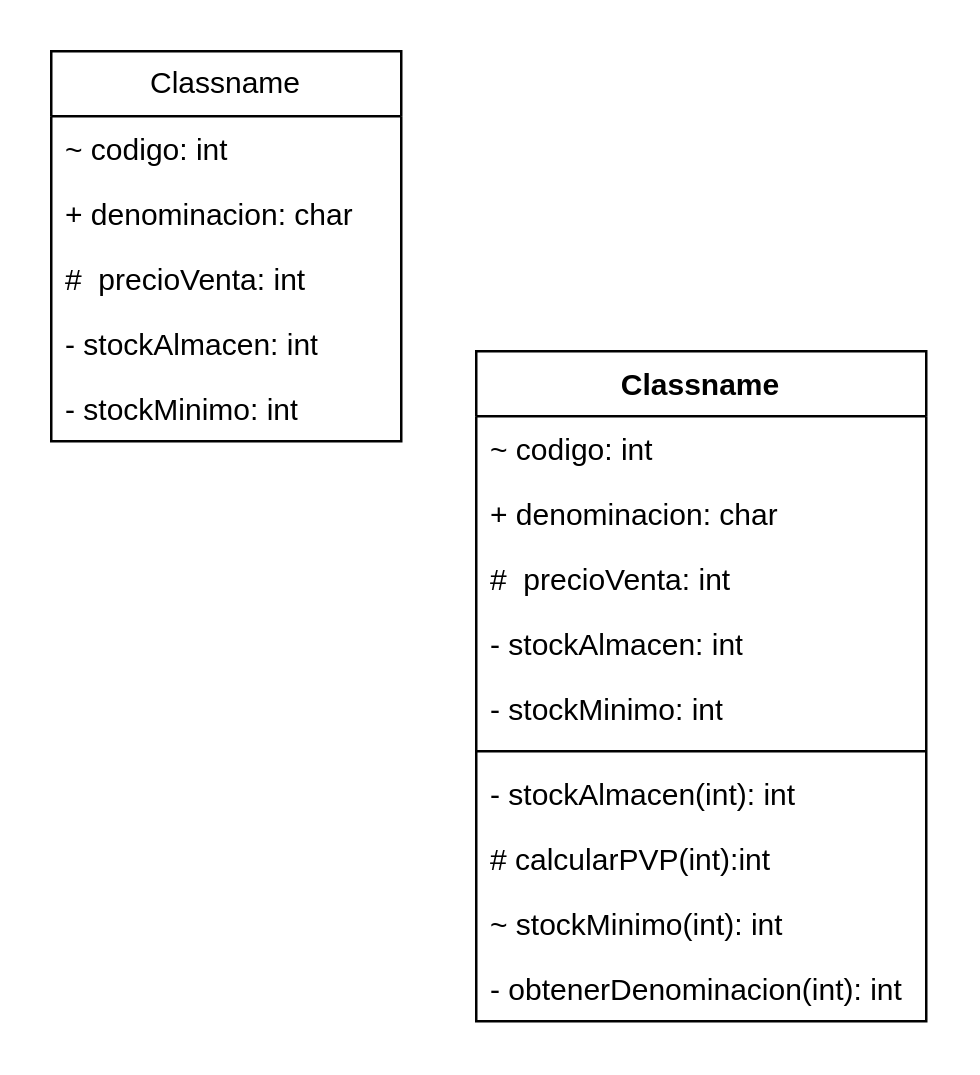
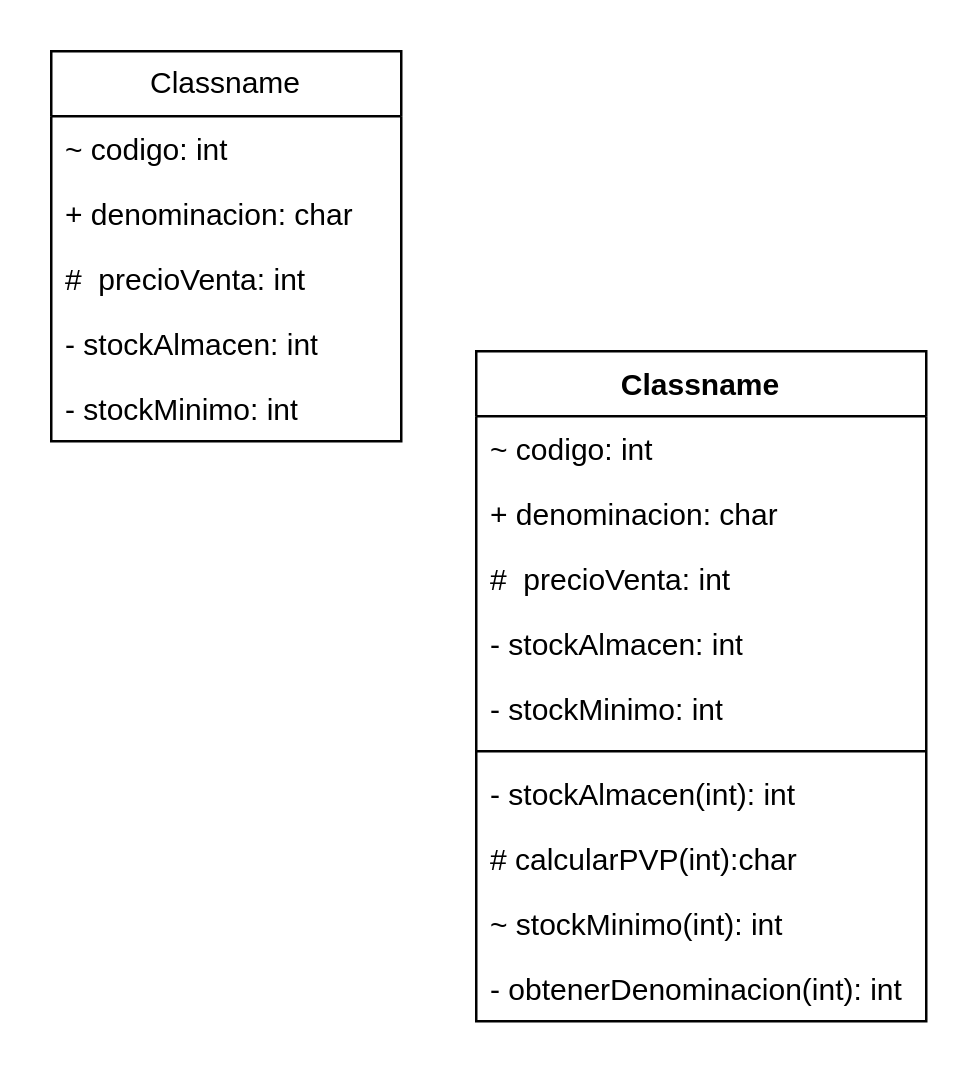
node "# calcularPVP(int):int": label "# calcularPVP(int):int" -> "# calcularPVP(int):char"
